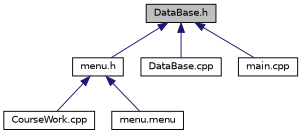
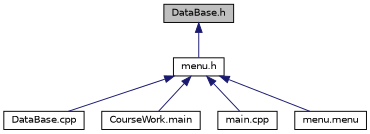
edge "main.cpp" -> "DataBase.h": now "main.cpp" -> "menu.h"
edge "DataBase.cpp" -> "DataBase.h": now "DataBase.cpp" -> "menu.h"
node "CourseWork.cpp": label "CourseWork.cpp" -> "CourseWork.main"
